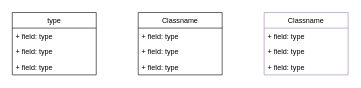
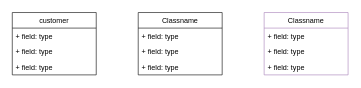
node "type": label "type" -> "customer"
